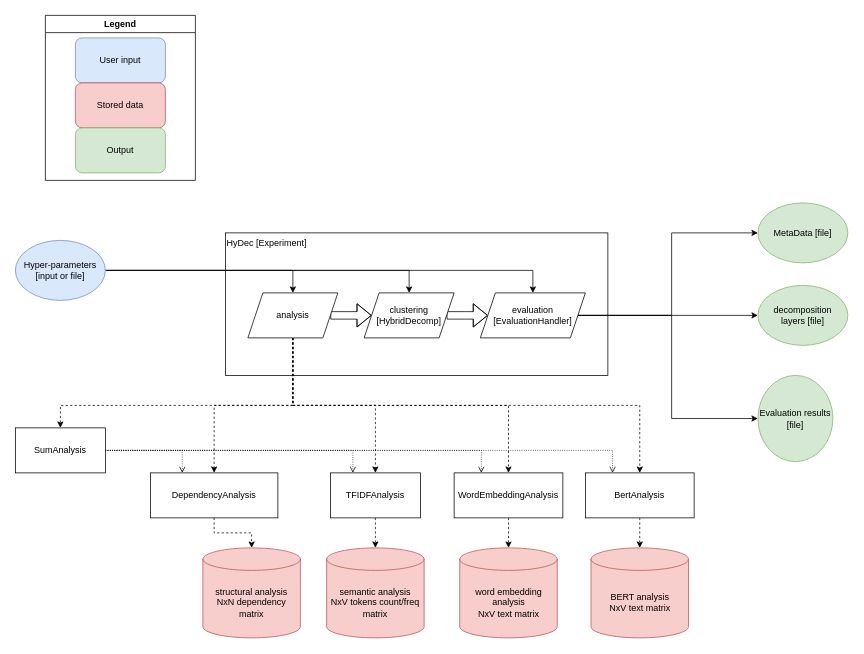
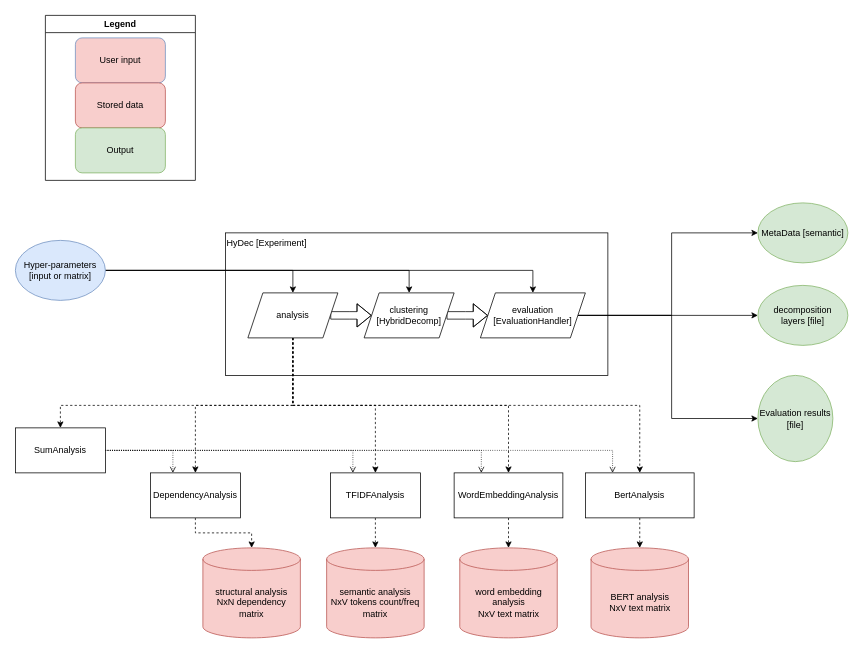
node "User input": fillcolor #dae8fc -> #f8cecc
node "MetaData [file]": label "MetaData [file]" -> "MetaData [semantic]"
node "Hyper-parameters [input or file]": label "Hyper-parameters [input or file]" -> "Hyper-parameters [input or matrix]"
node "DependencyAnalysis": size 128x45 -> 90x45
